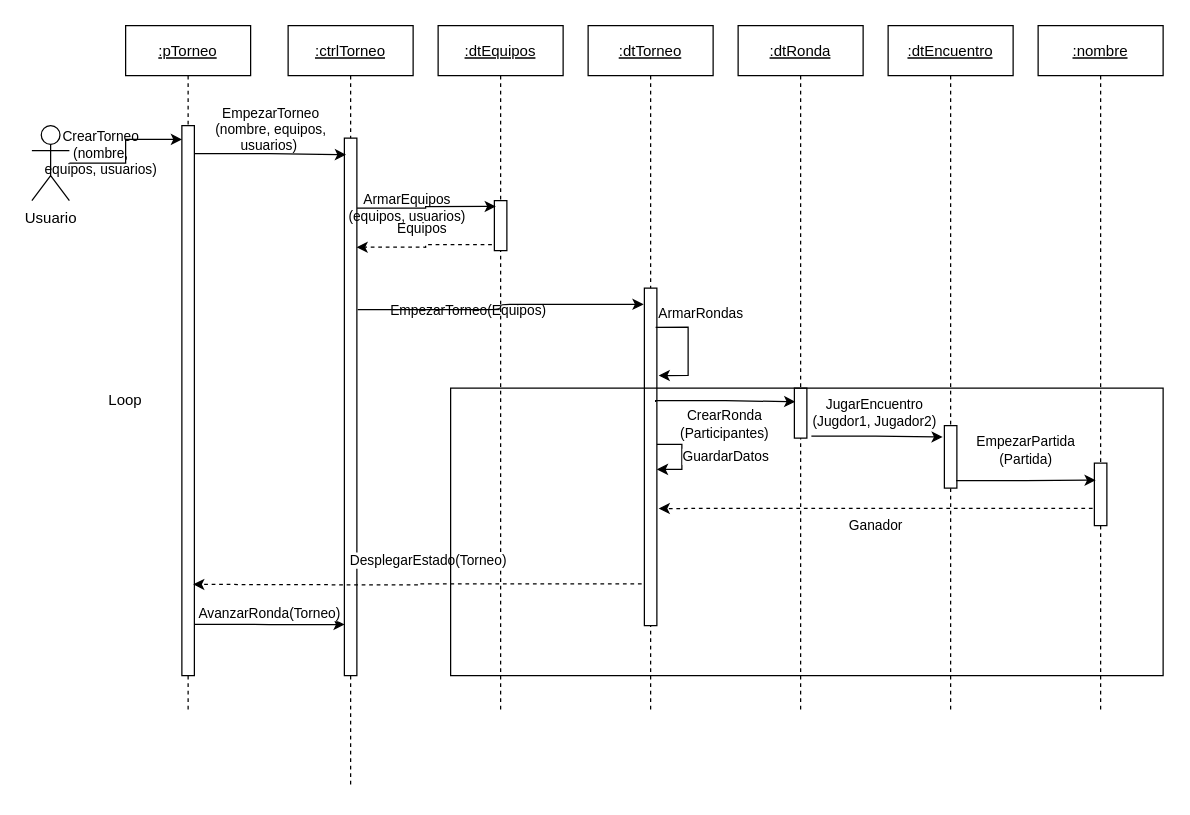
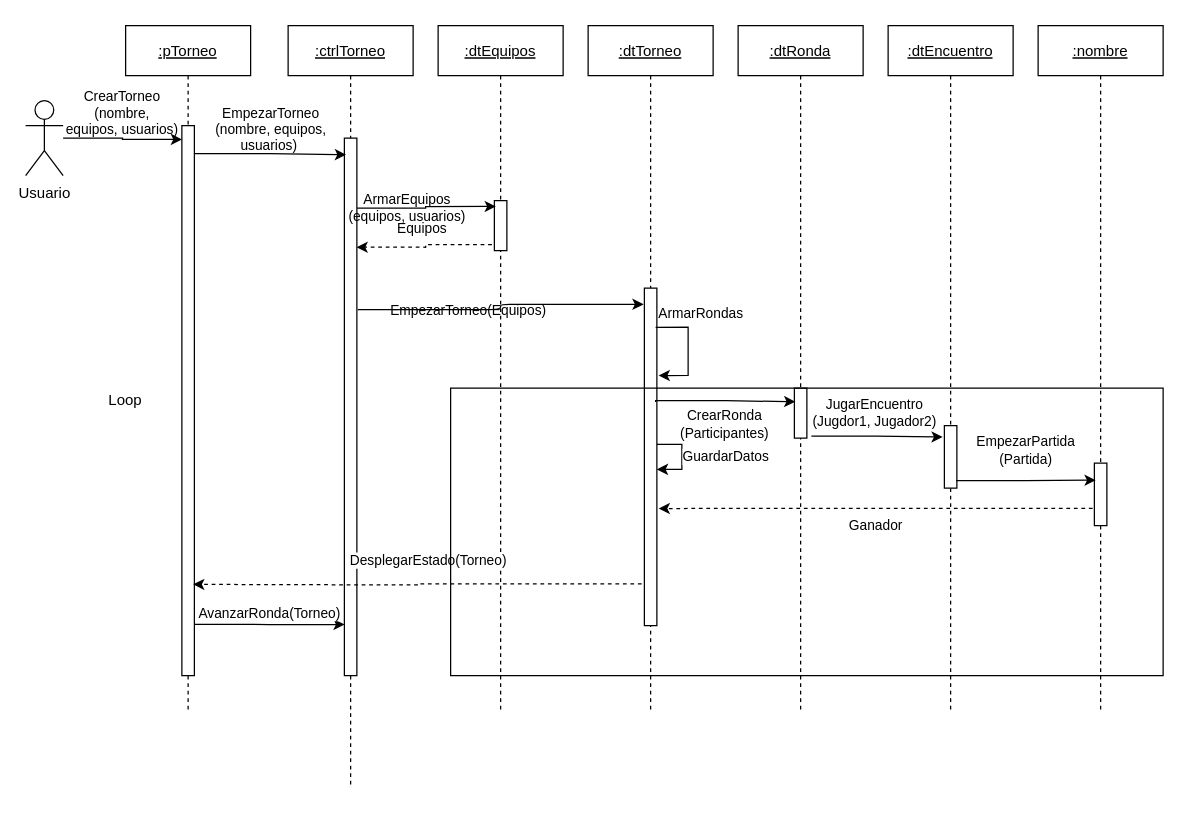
node "Usuario": moved (51, 163) -> (44, 138)
